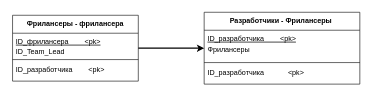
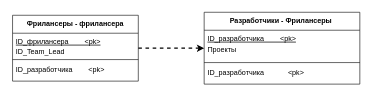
edge "Фрилансеры - фрилансера" -> "Разработчики - Фрилансеры": style solid -> dashed
node "Фрилансеры": label "Фрилансеры" -> "Проекты"
